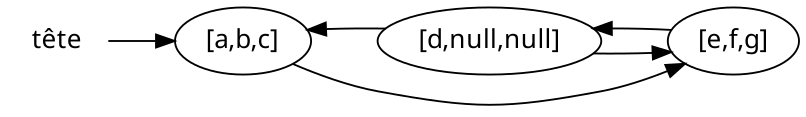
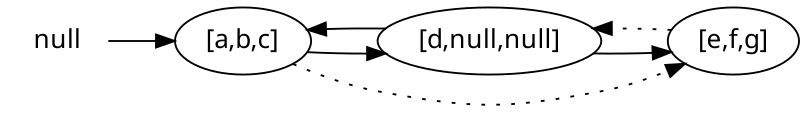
edge "[e,f,g]" -> "[d,null,null]": style solid -> dotted
node "tête": label "tête" -> "null"
edge "[a,b,c]" -> "[d,null,null]": added
edge "[a,b,c]" -> "[e,f,g]": style solid -> dotted
